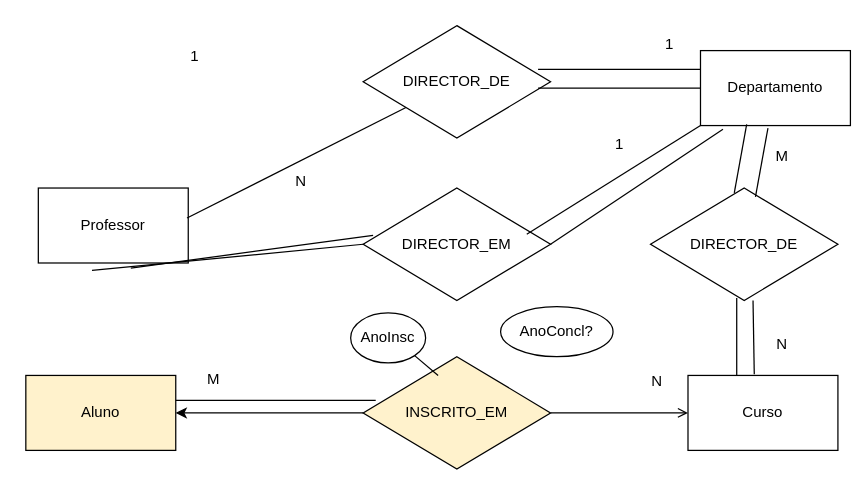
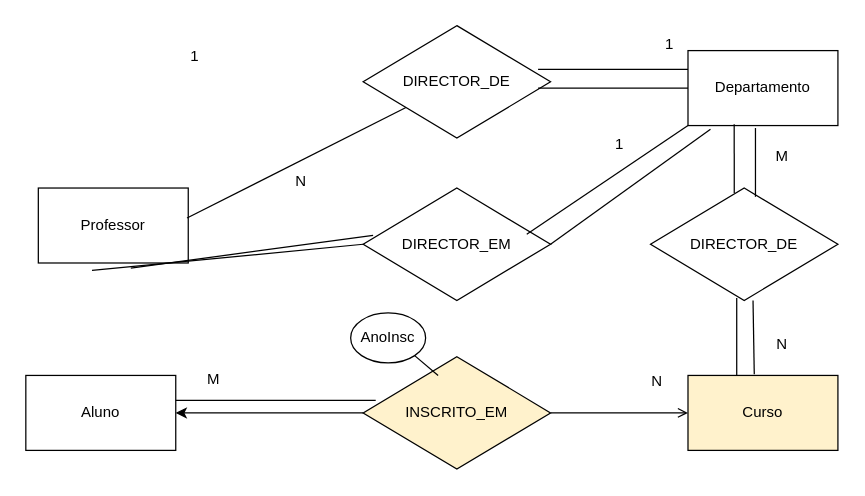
node "Departamento": moved (776, 88) -> (763, 88)
node "AnoConcl?": removed
node "Aluno": fillcolor #fff2cc -> #ffffff
node "Curso": fillcolor #ffffff -> #fff2cc
